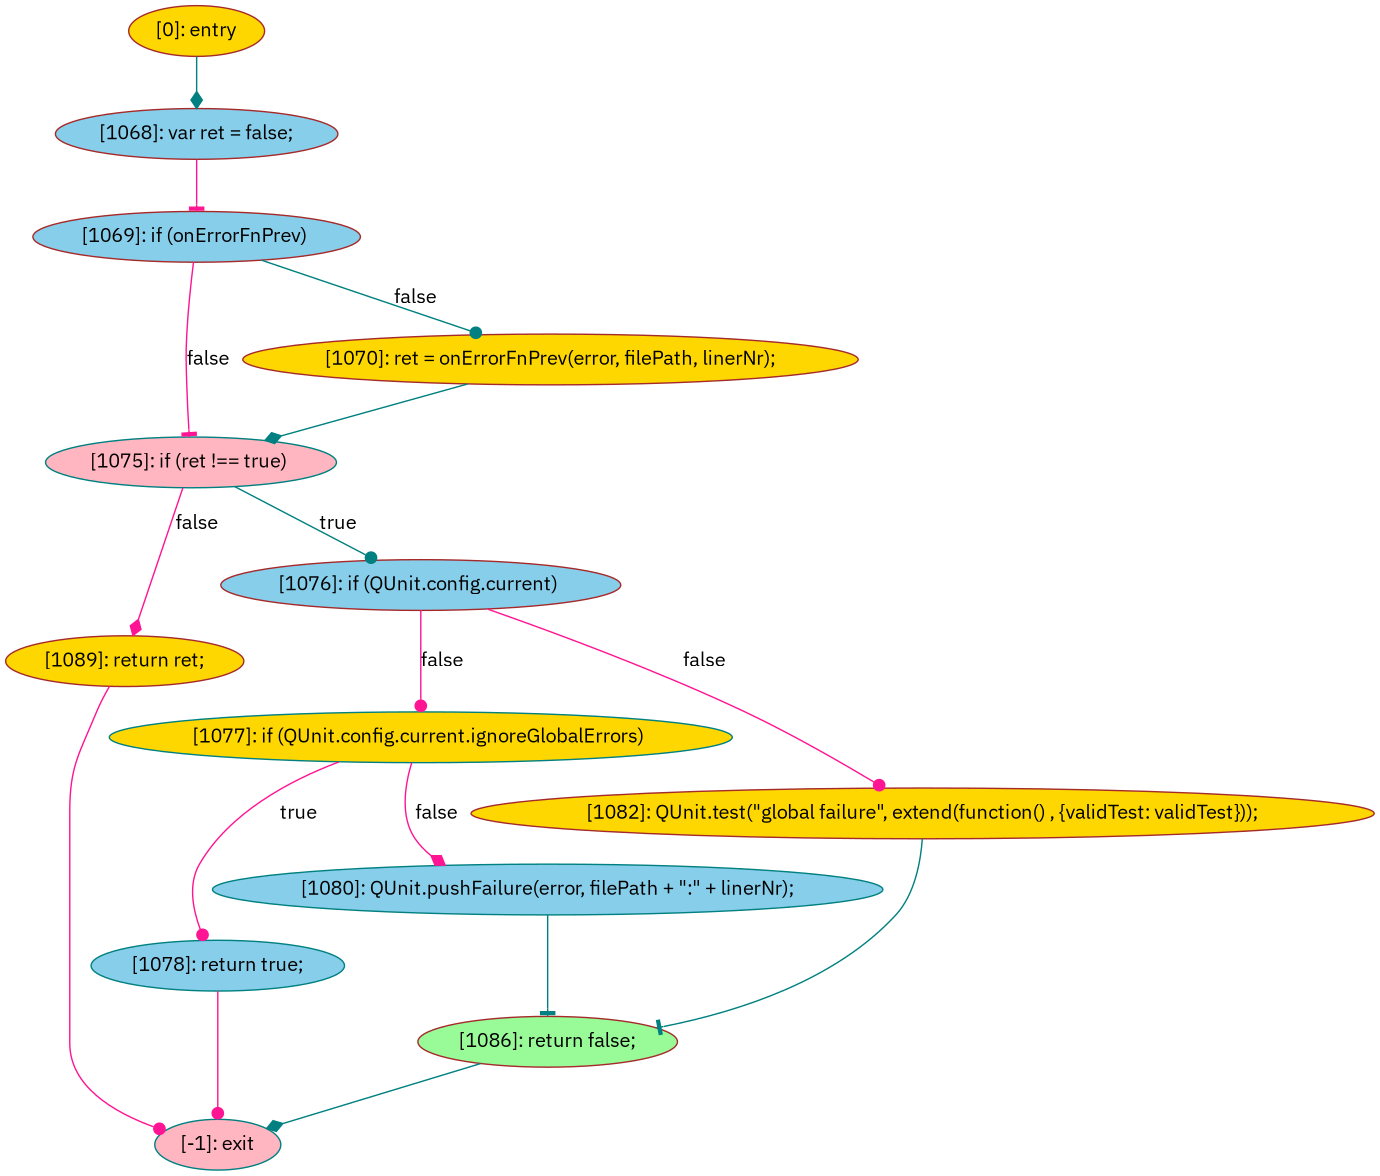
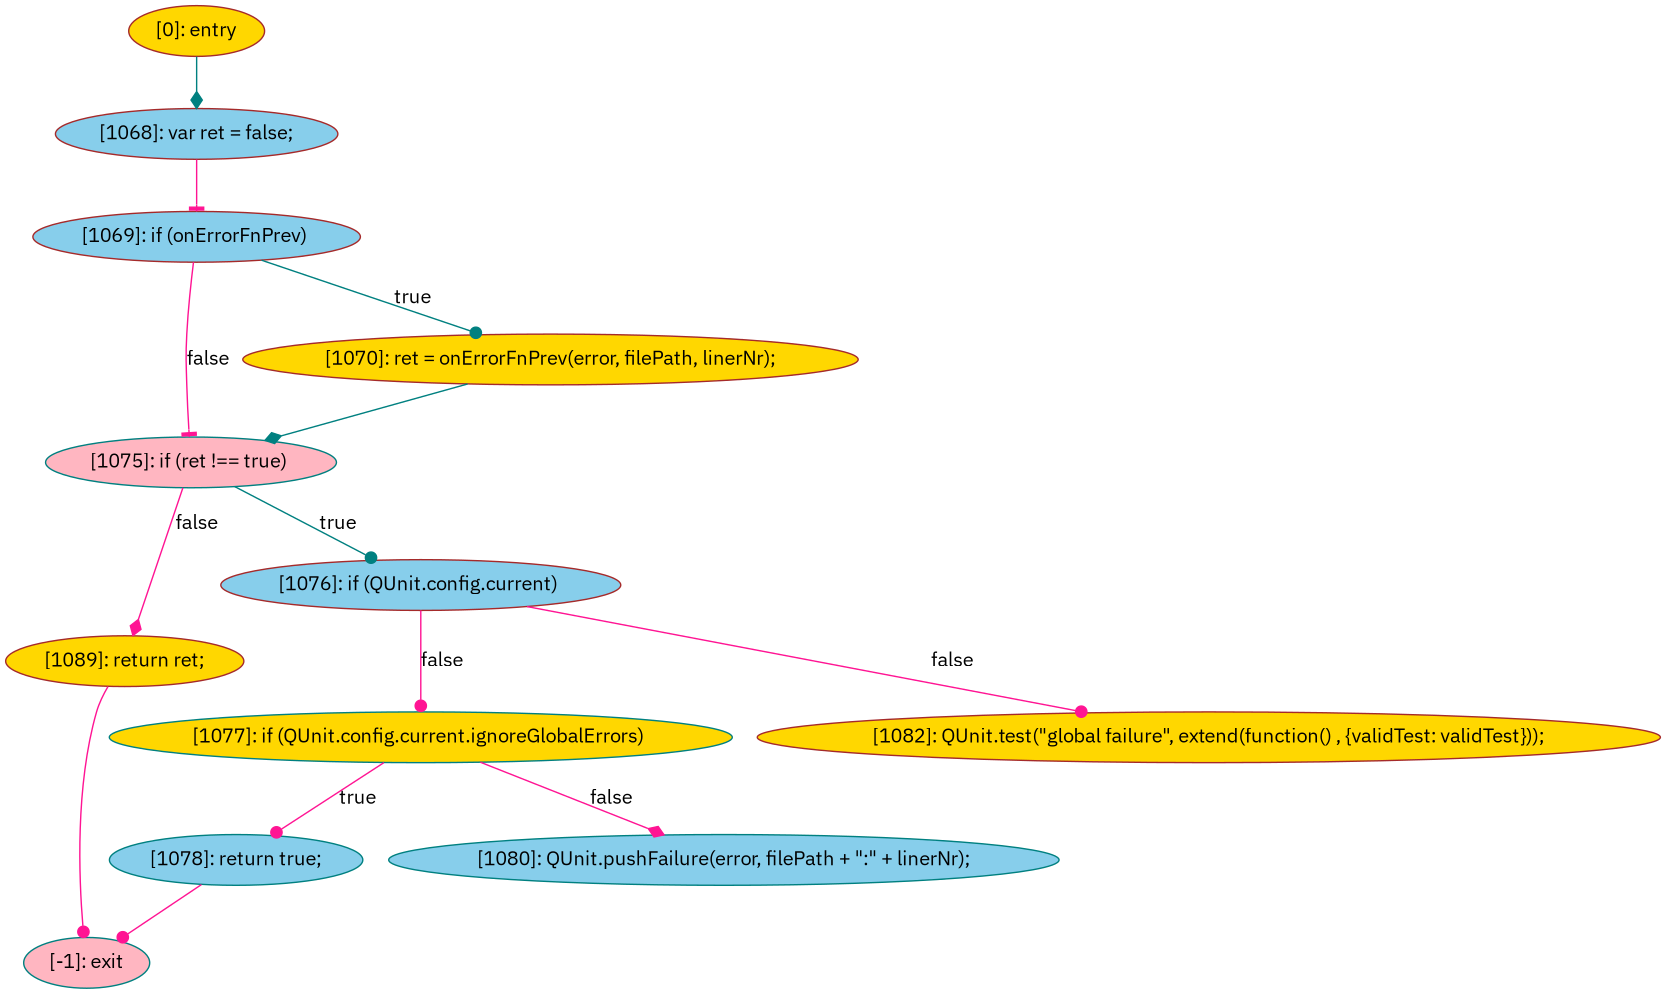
edge "[1069]: if (onErrorFnPrev)" -> "[1070]: ret = onErrorFnPrev(error, filePath, linerNr);": label "false" -> "true"
node "[1086]: return false;": removed
